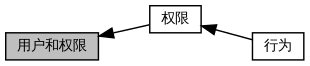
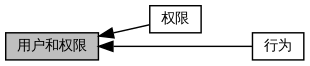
edge "行为" -> "权限": now "行为" -> "用户和权限"
